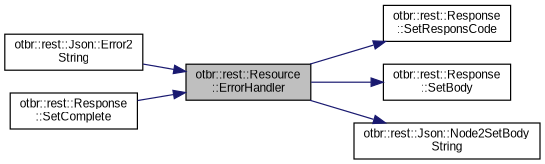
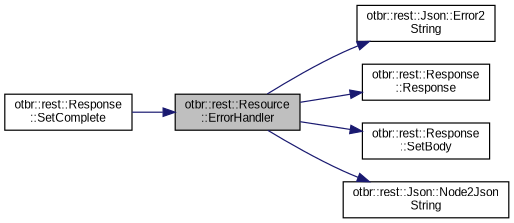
node "otbr::rest::Response ::SetResponsCode": label "otbr::rest::Response ::SetResponsCode" -> "otbr::rest::Response ::Response"
edge "otbr::rest::Json::Error2 String" -> "otbr::rest::Resource ::ErrorHandler": reversed
node "otbr::rest::Json::Node2SetBody String": label "otbr::rest::Json::Node2SetBody String" -> "otbr::rest::Json::Node2Json String"
